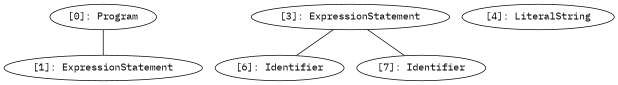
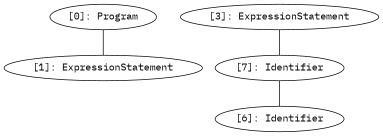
node "[4]: LiteralString": removed
edge "[3]: ExpressionStatement" -- "[6]: Identifier": now "[7]: Identifier" -- "[6]: Identifier"
